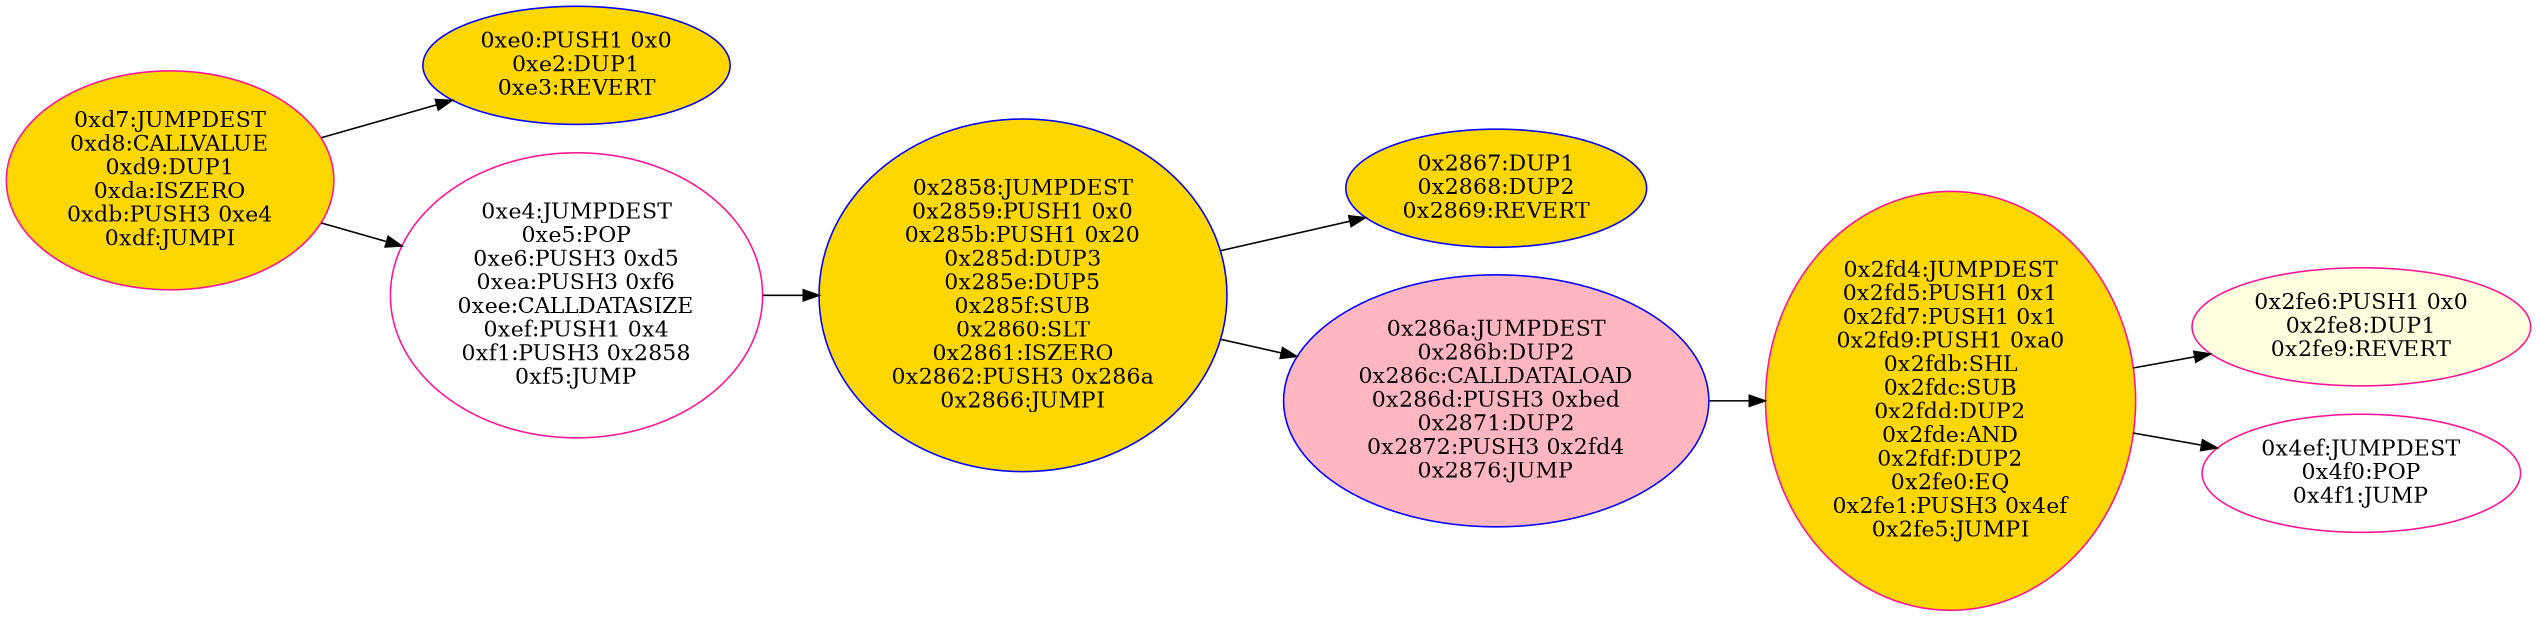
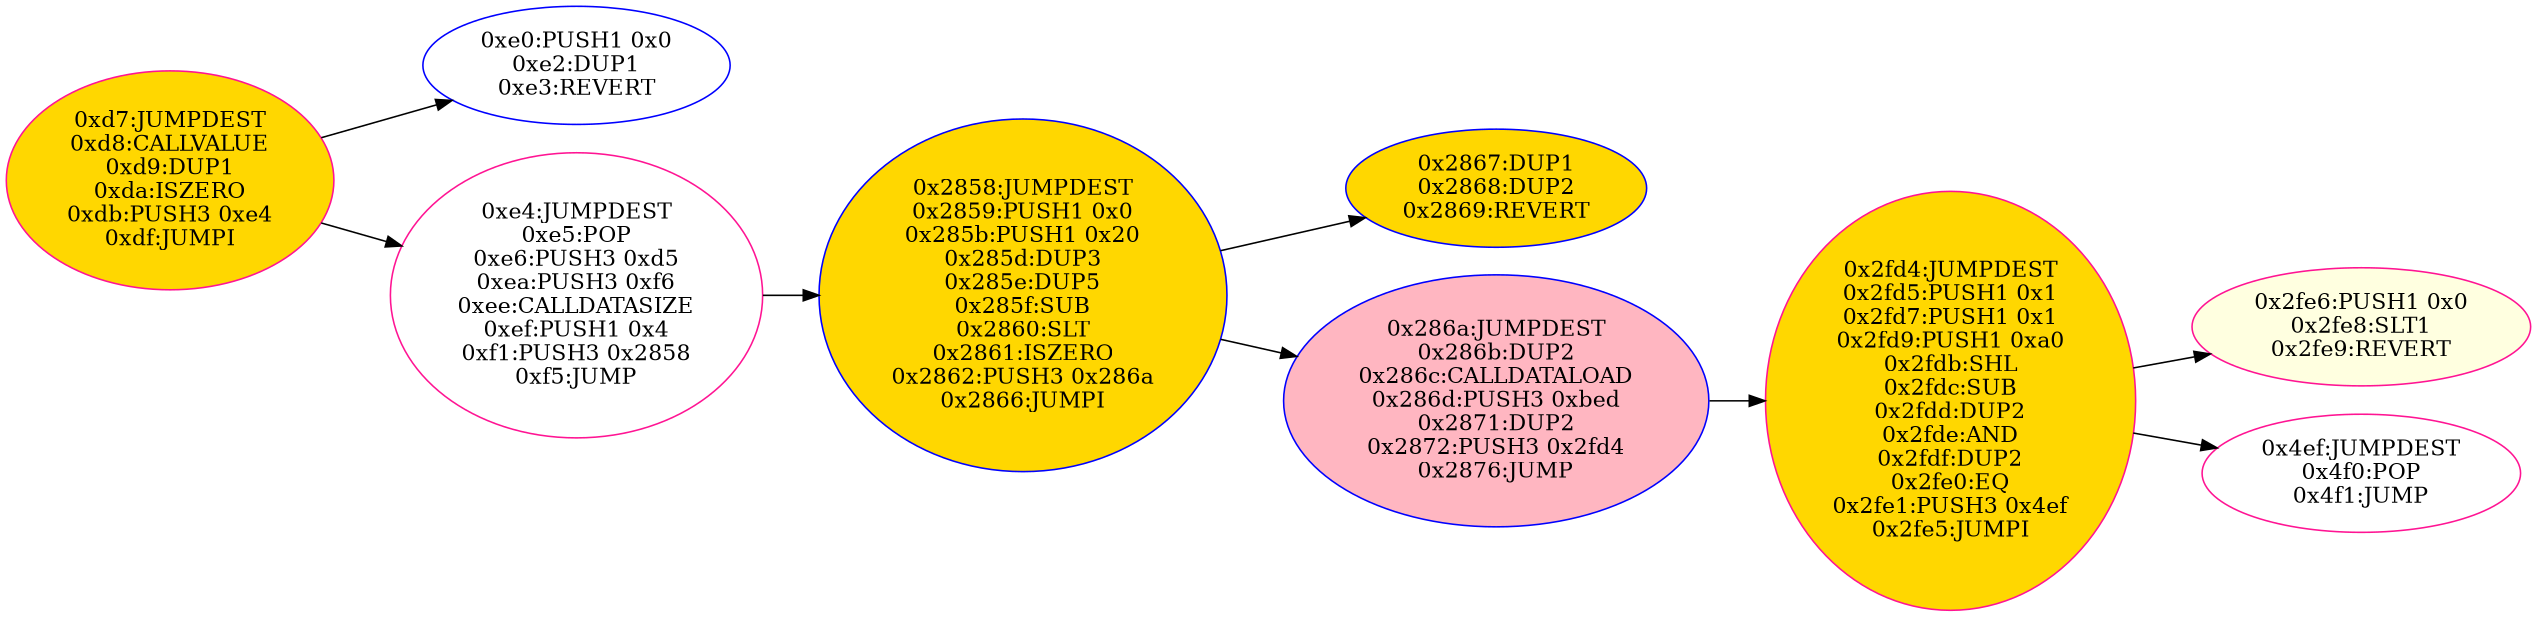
node "0xe0:PUSH1 0x0 0xe2:DUP1 0xe3:REVERT": fillcolor gold -> white
node "0x2fe6:PUSH1 0x0 0x2fe8:DUP1 0x2fe9:REVERT": label "0x2fe6:PUSH1 0x0 0x2fe8:DUP1 0x2fe9:REVERT" -> "0x2fe6:PUSH1 0x0 0x2fe8:SLT1 0x2fe9:REVERT"
